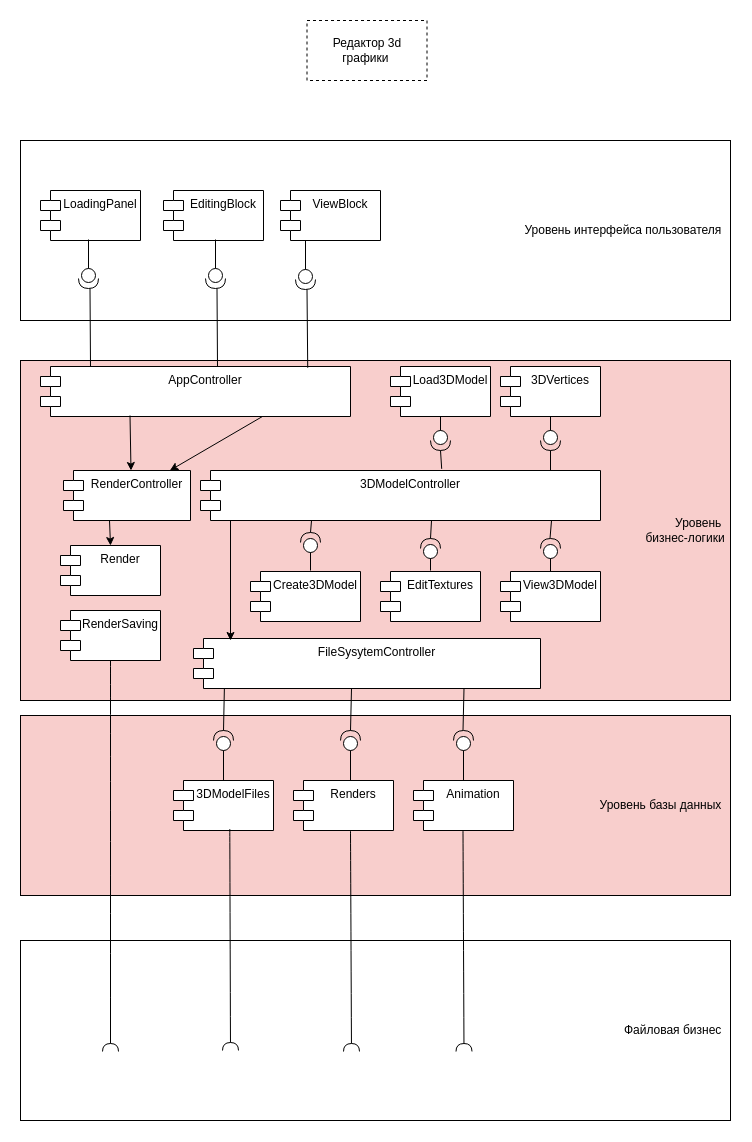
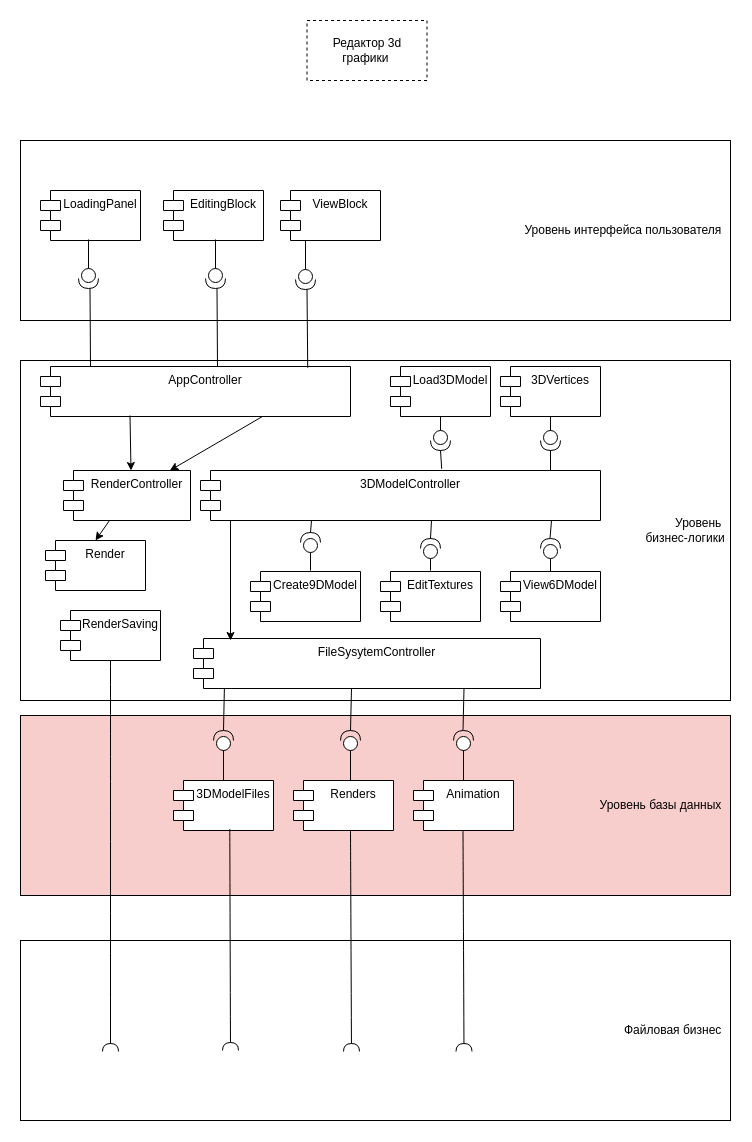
node "Уровень бизнес-логики": fillcolor #f8cecc -> #ffffff
node "Render": moved (111, 571) -> (96, 566)
node "Create3DModel": label "Create3DModel" -> "Create9DModel"
node "View3DModel": label "View3DModel" -> "View6DModel"
